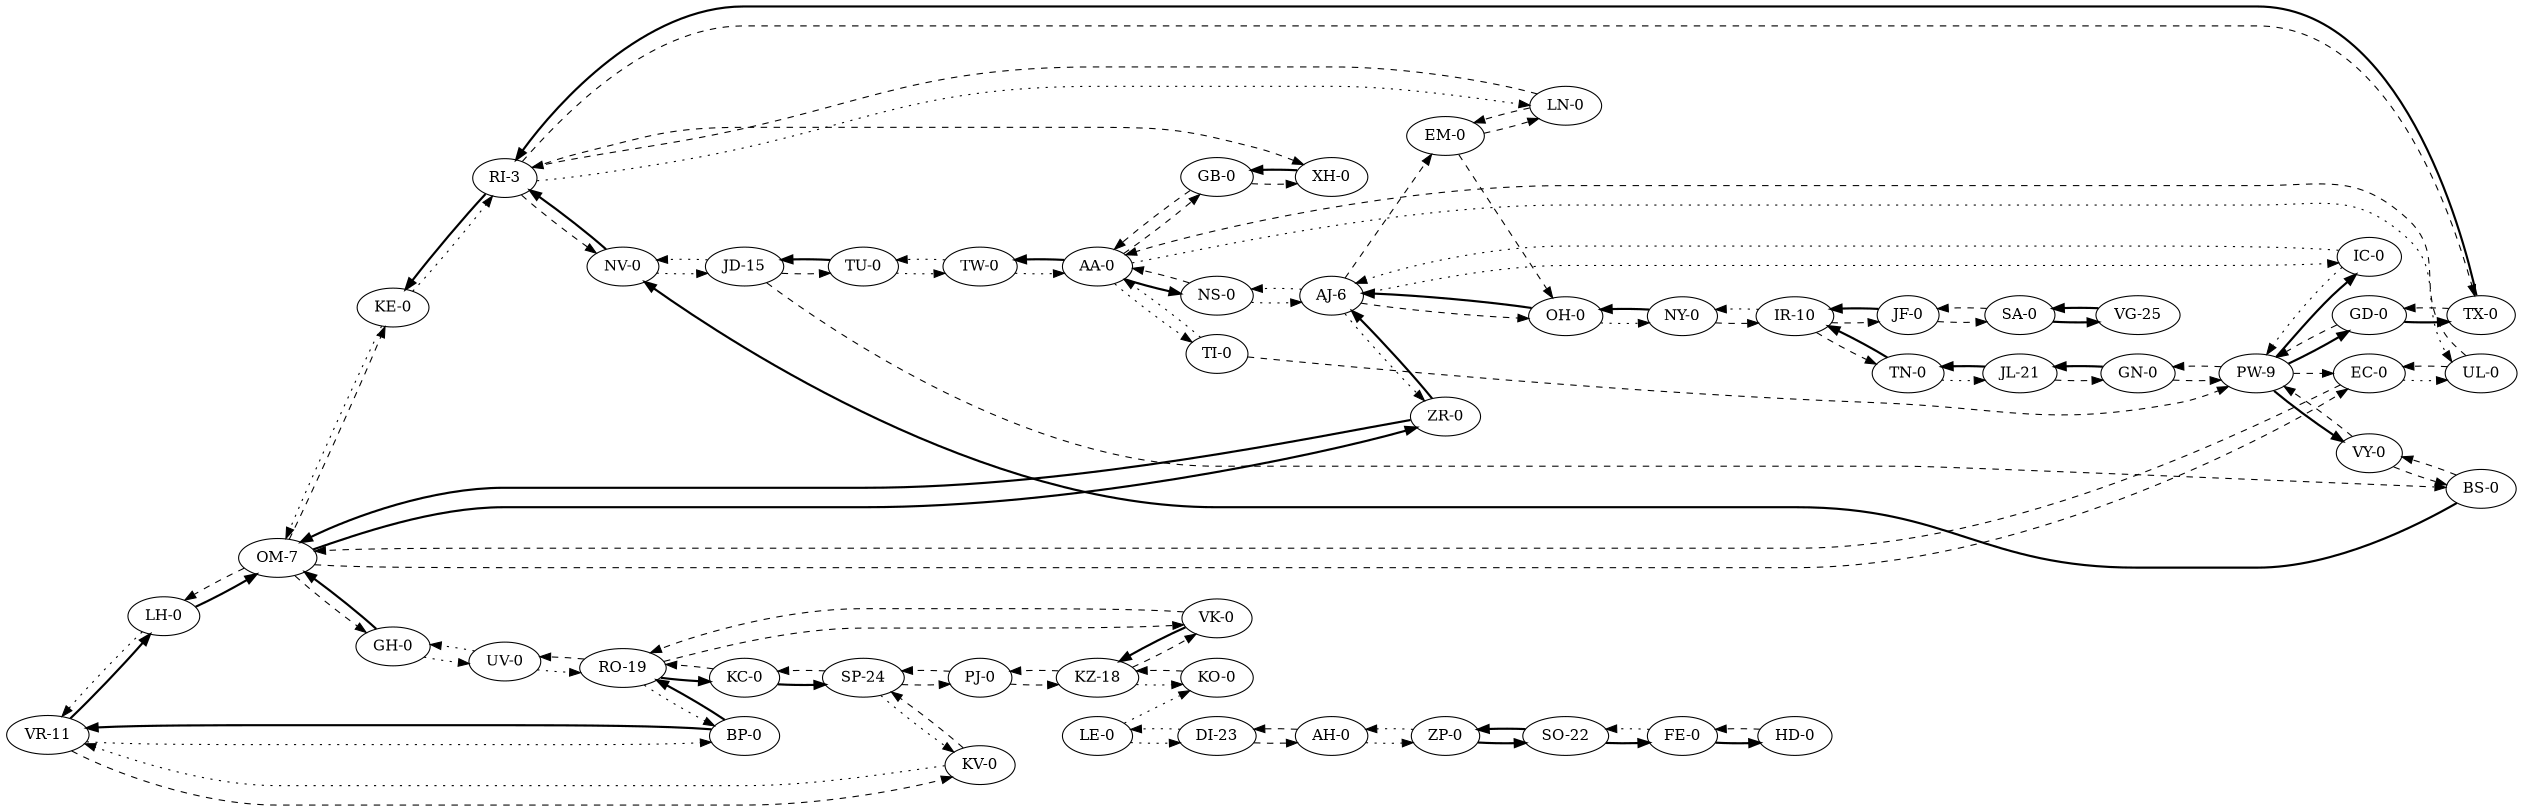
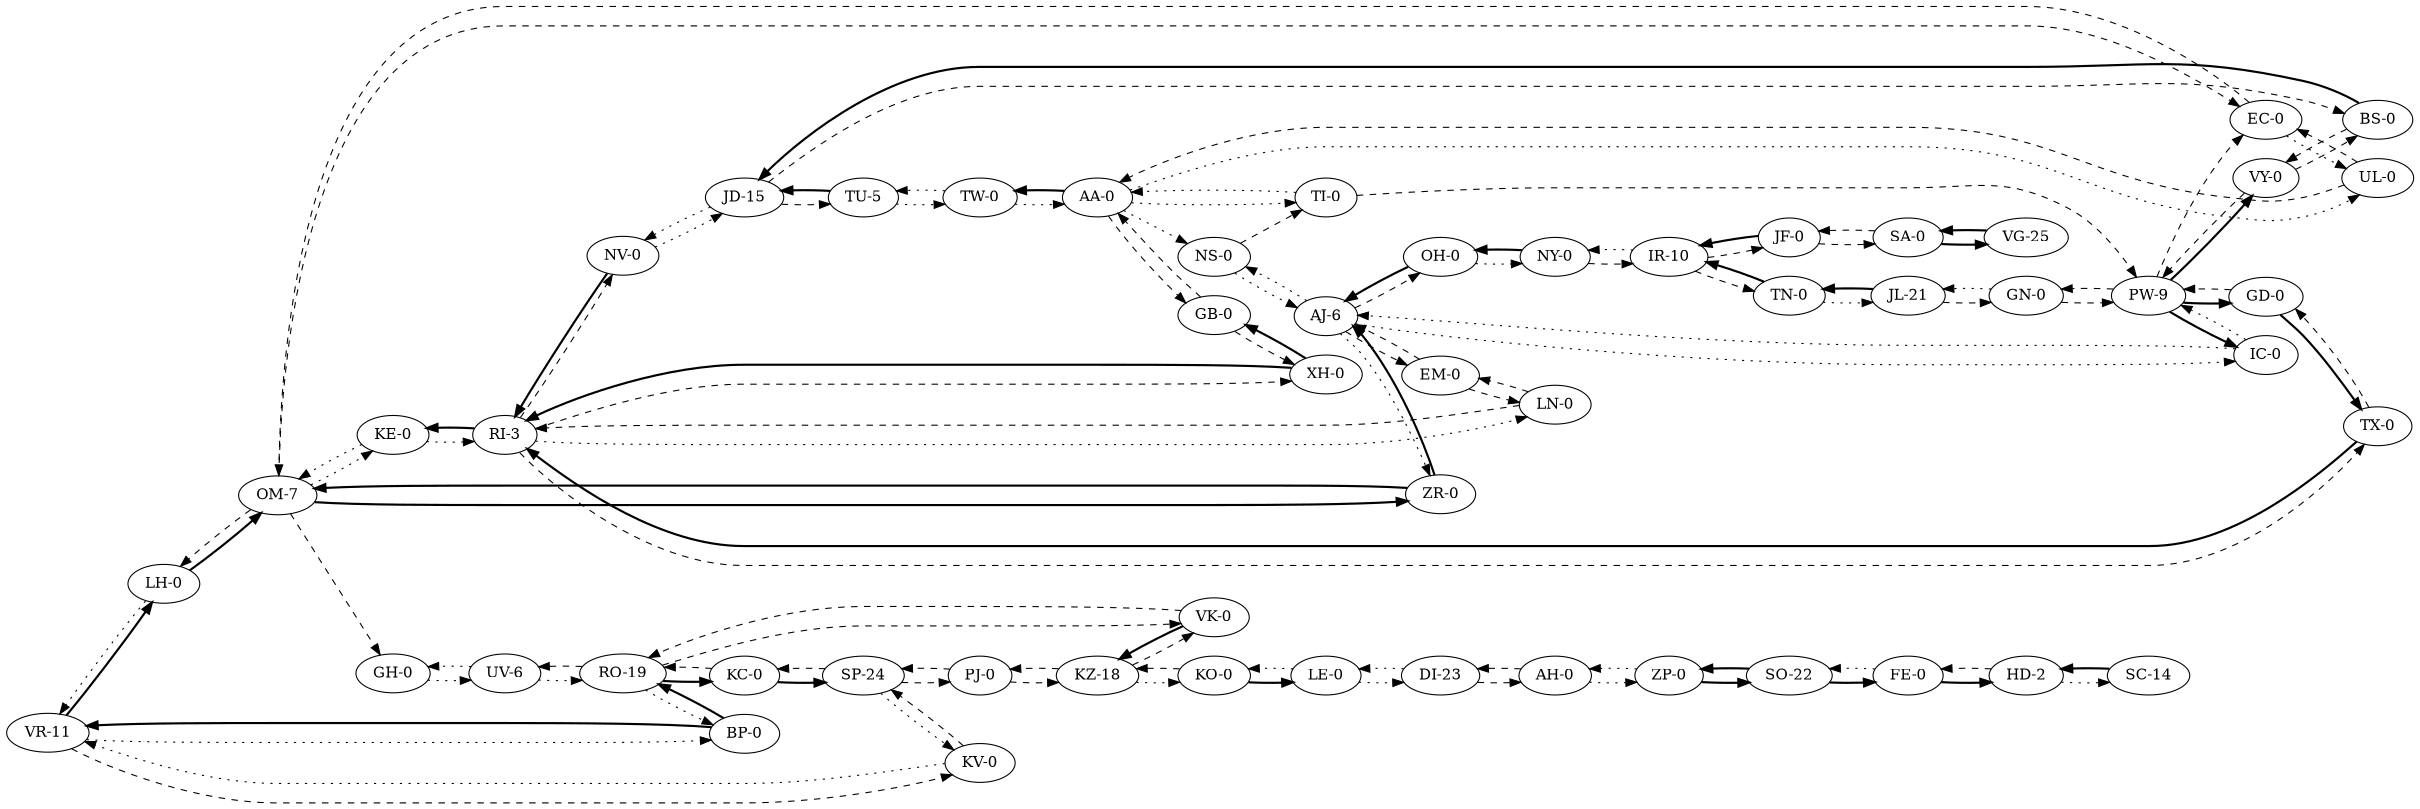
edge "EM-0" -> "OH-0": now "EM-0" -> "AJ-6"
node "TU-0": label "TU-0" -> "TU-5"
edge "NS-0" -> "AA-0": now "NS-0" -> "TI-0"
edge "AA-0" -> "NS-0": style bold -> dotted
edge "XH-0" -> "RI-3": added
edge "GN-0" -> "JL-21": style bold -> dotted
edge "OM-7" -> "KE-0": style dashed -> dotted
edge "BS-0" -> "NV-0": now "BS-0" -> "JD-15"
edge "GH-0" -> "OM-7": removed
node "UV-0": label "UV-0" -> "UV-6"
node "SC-14": added
edge "KO-0" -> "LE-0": added
node "HD-0": label "HD-0" -> "HD-2"
